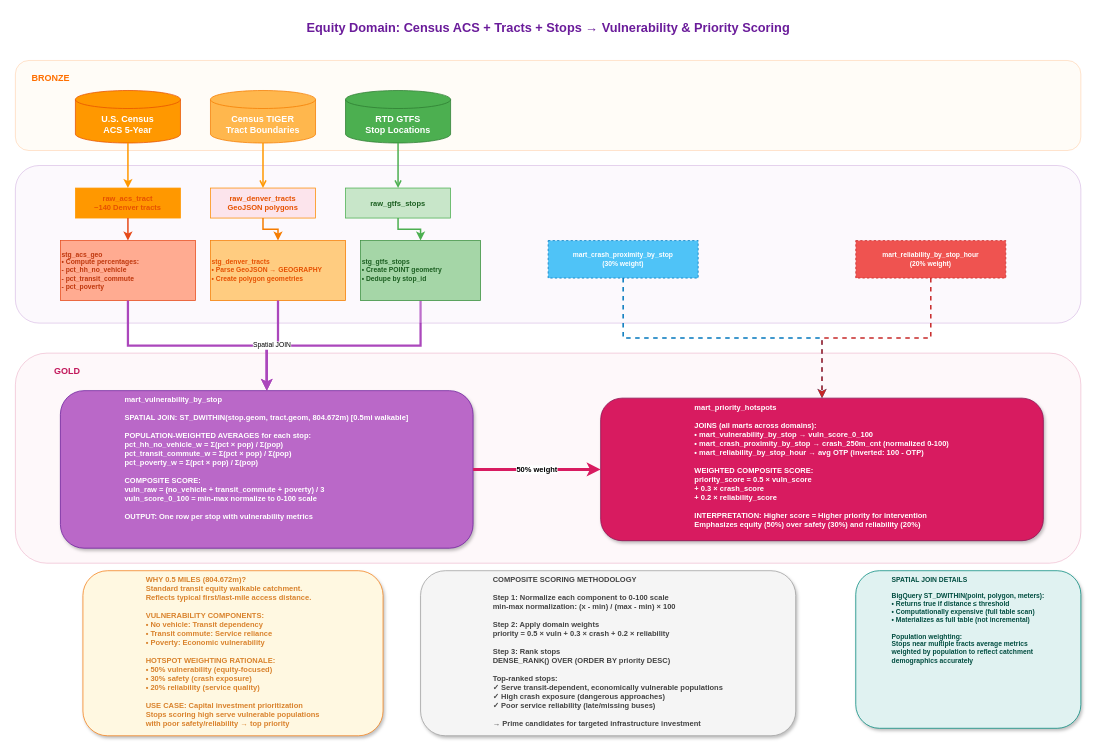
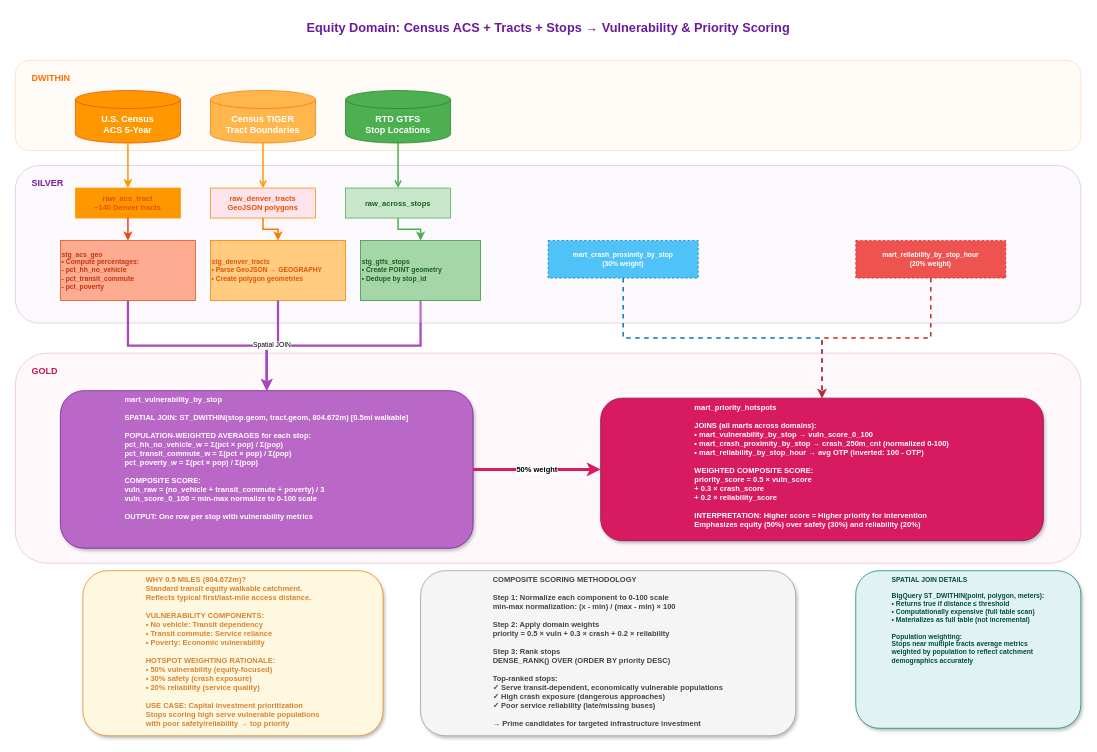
node "BRONZE": label "BRONZE" -> "DWITHIN"
node "SILVER": added
node "raw_gtfs_stops": label "raw_gtfs_stops" -> "raw_across_stops"
node "GOLD": moved (83, 368) -> (60, 368)
